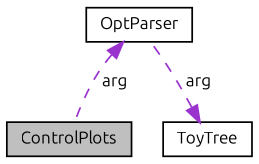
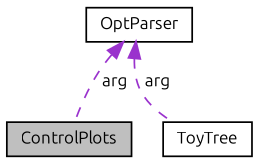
edge "OptParser" -> "ToyTree": reversed
